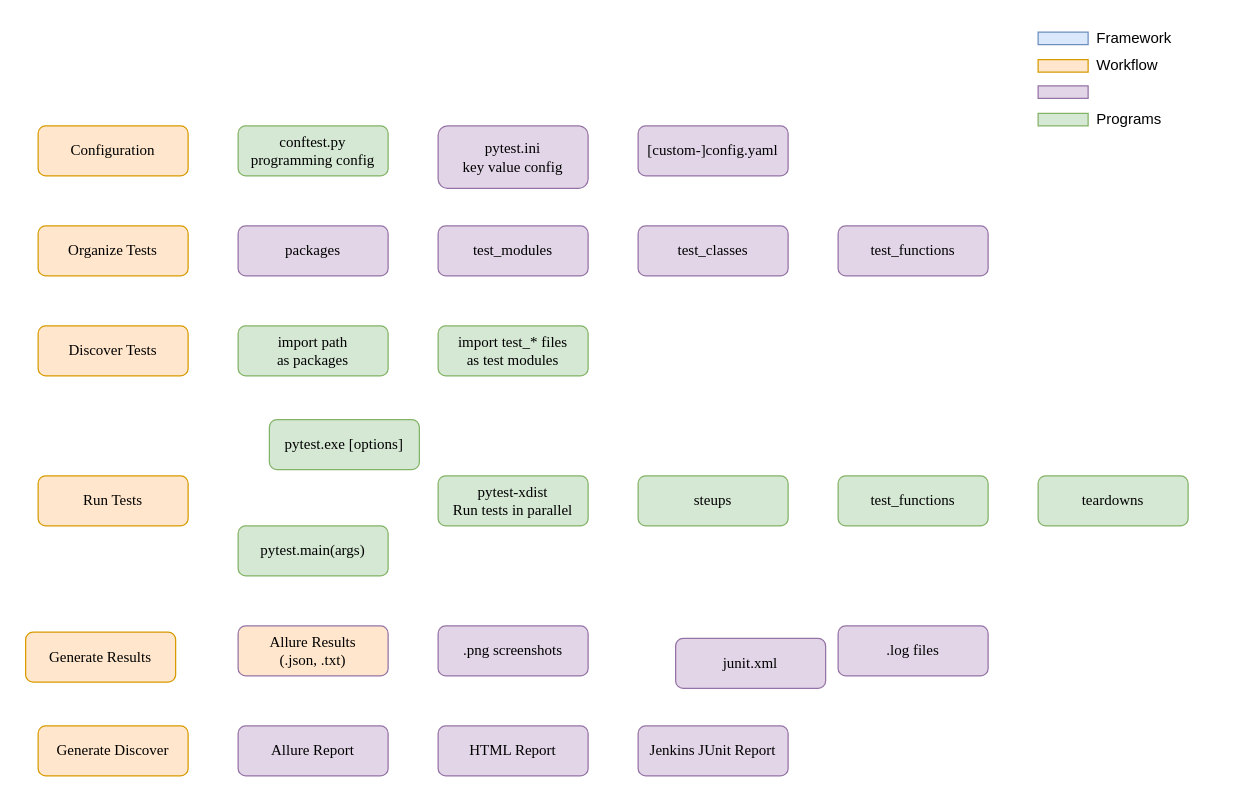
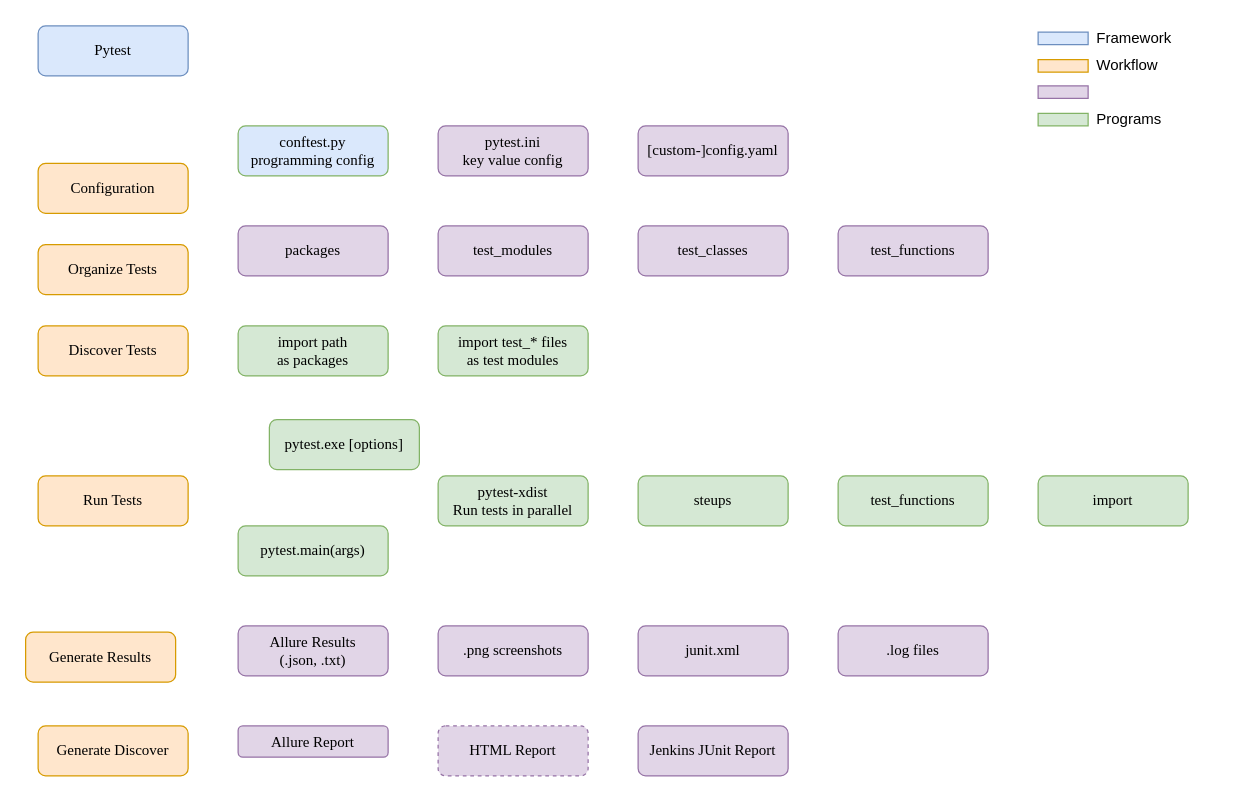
node "Pytest": added
node "Configuration": moved (113, 151) -> (113, 188)
node "conftest.pyprogramming config": fillcolor #d5e8d4 -> #dae8fc
node "pytest.inikey value config": size 150x63 -> 150x50
node "Organize Tests": moved (113, 251) -> (113, 269)
node "teardowns": label "teardowns" -> "import"
node "Allure Results(.json, .txt)": fillcolor #ffe6cc -> #e1d5e7
node "junit.xml": moved (751, 663) -> (713, 651)
node "Allure Report": size 150x50 -> 150x31
node "HTML Report": style solid -> dashed
